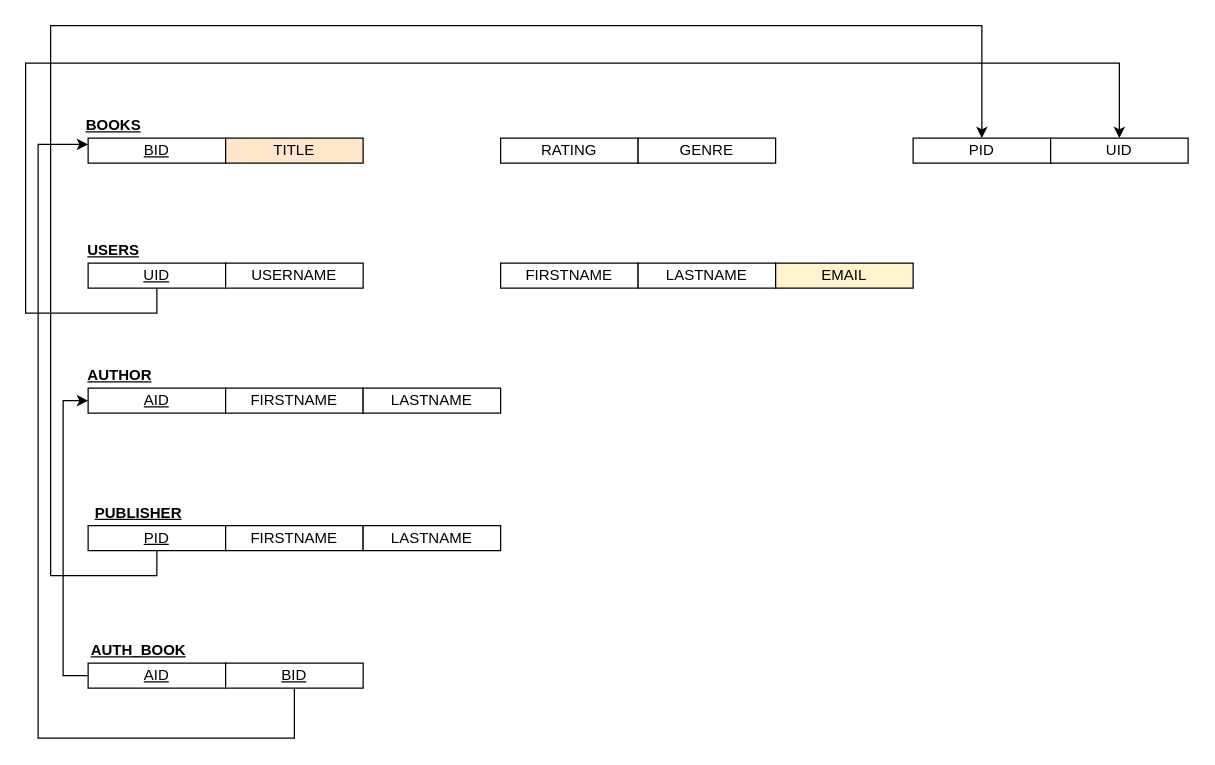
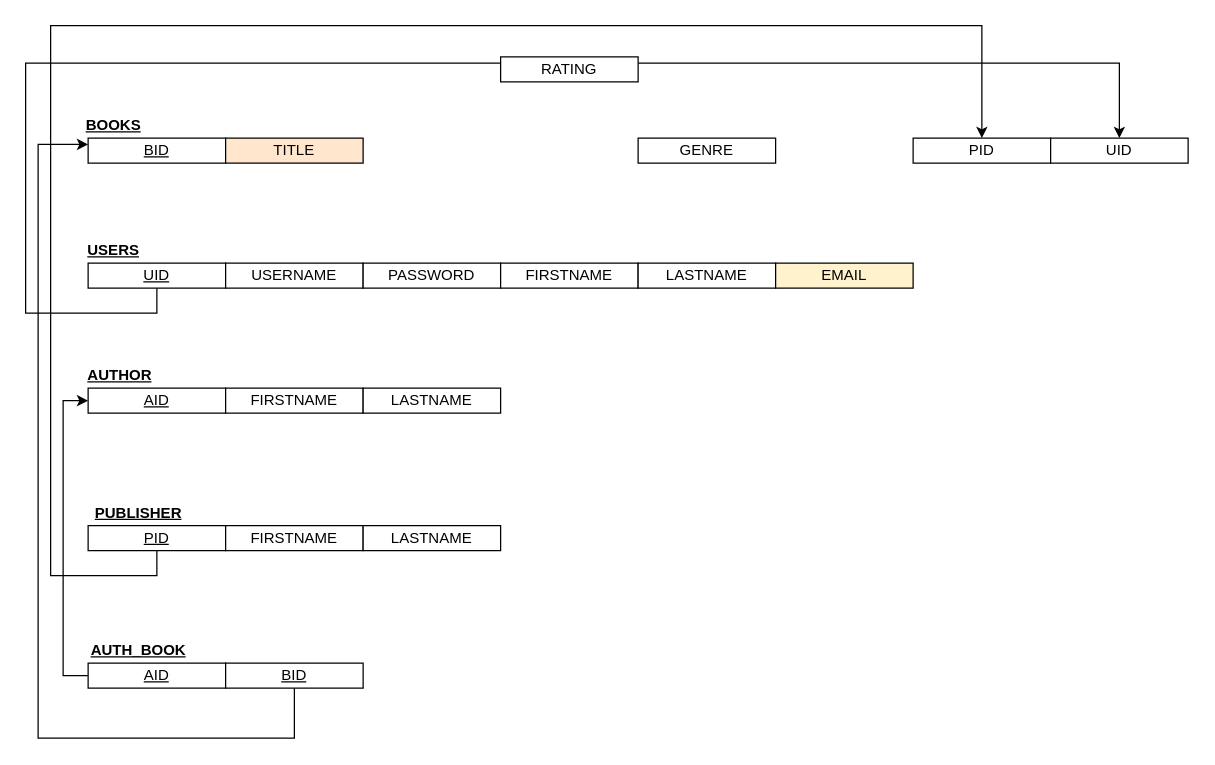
node "RATING": moved (569, 151) -> (569, 69)
node "PASSWORD": added
